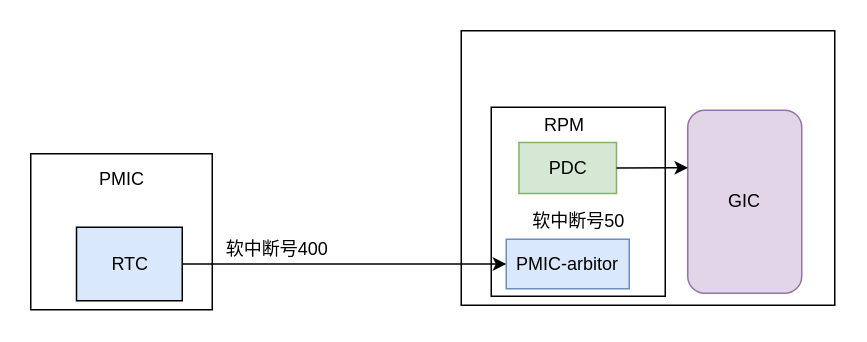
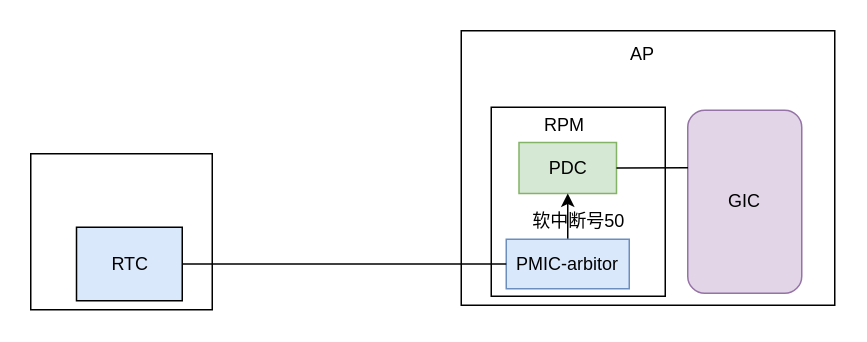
node "AP": added
edge "PDC" -> "GIC": arrowhead classic -> none
node "PMIC": removed
edge "PMIC-arbitor" -> "PDC": added
node "软中断号400": removed
edge "RTC" -> "PMIC-arbitor": arrowhead classic -> none
